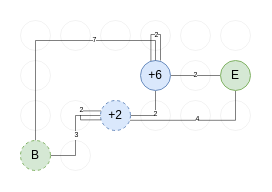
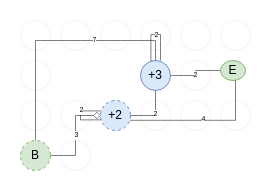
node "+6": label "+6" -> "+3"
node "E": size 30x30 -> 25x20
edge "+2" -- "B": arrowhead none -> diamond
